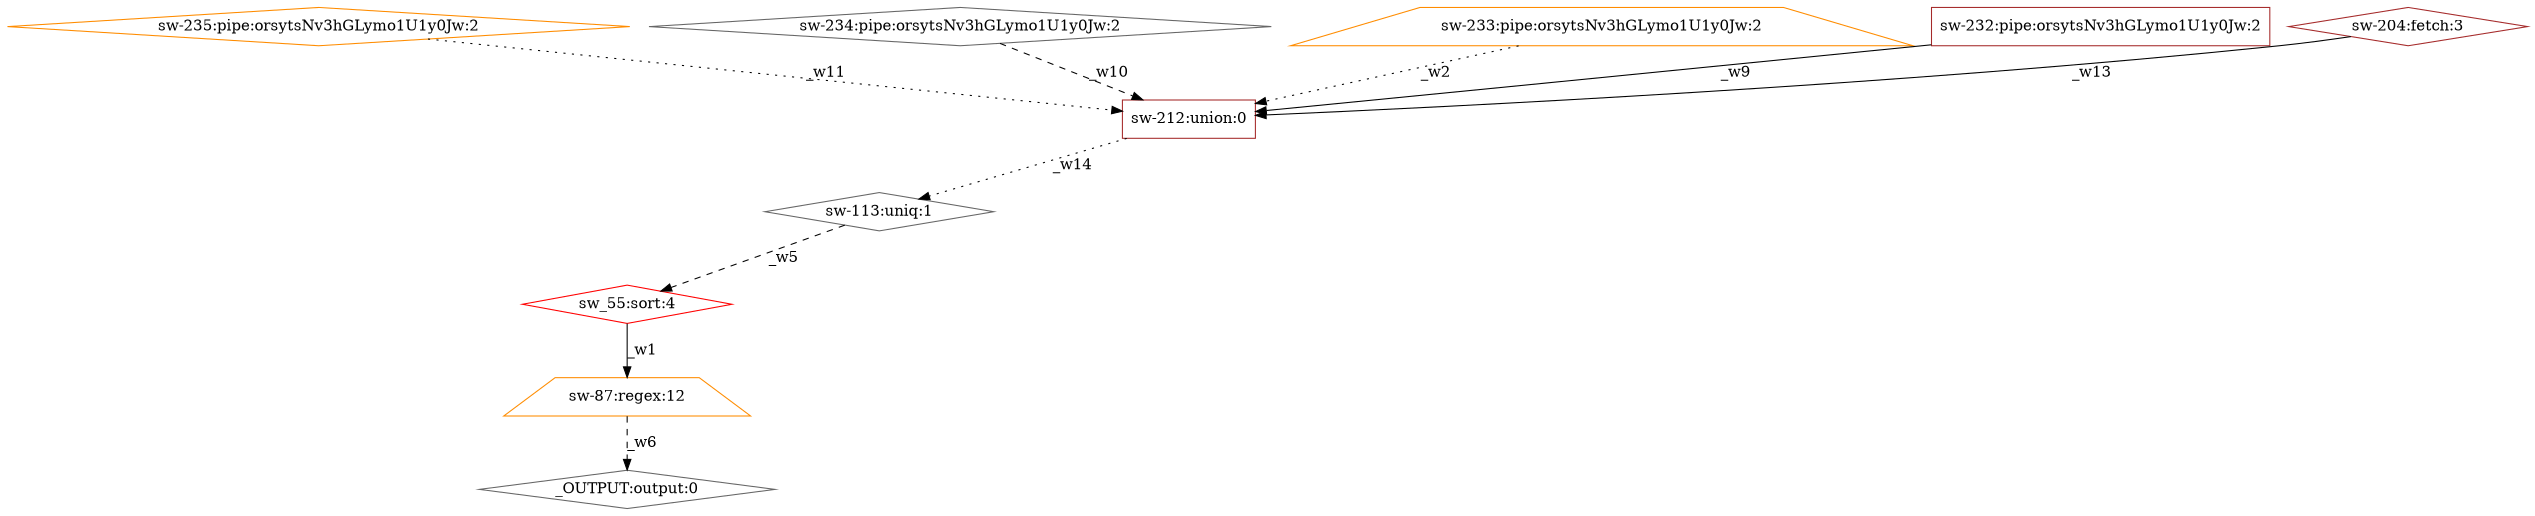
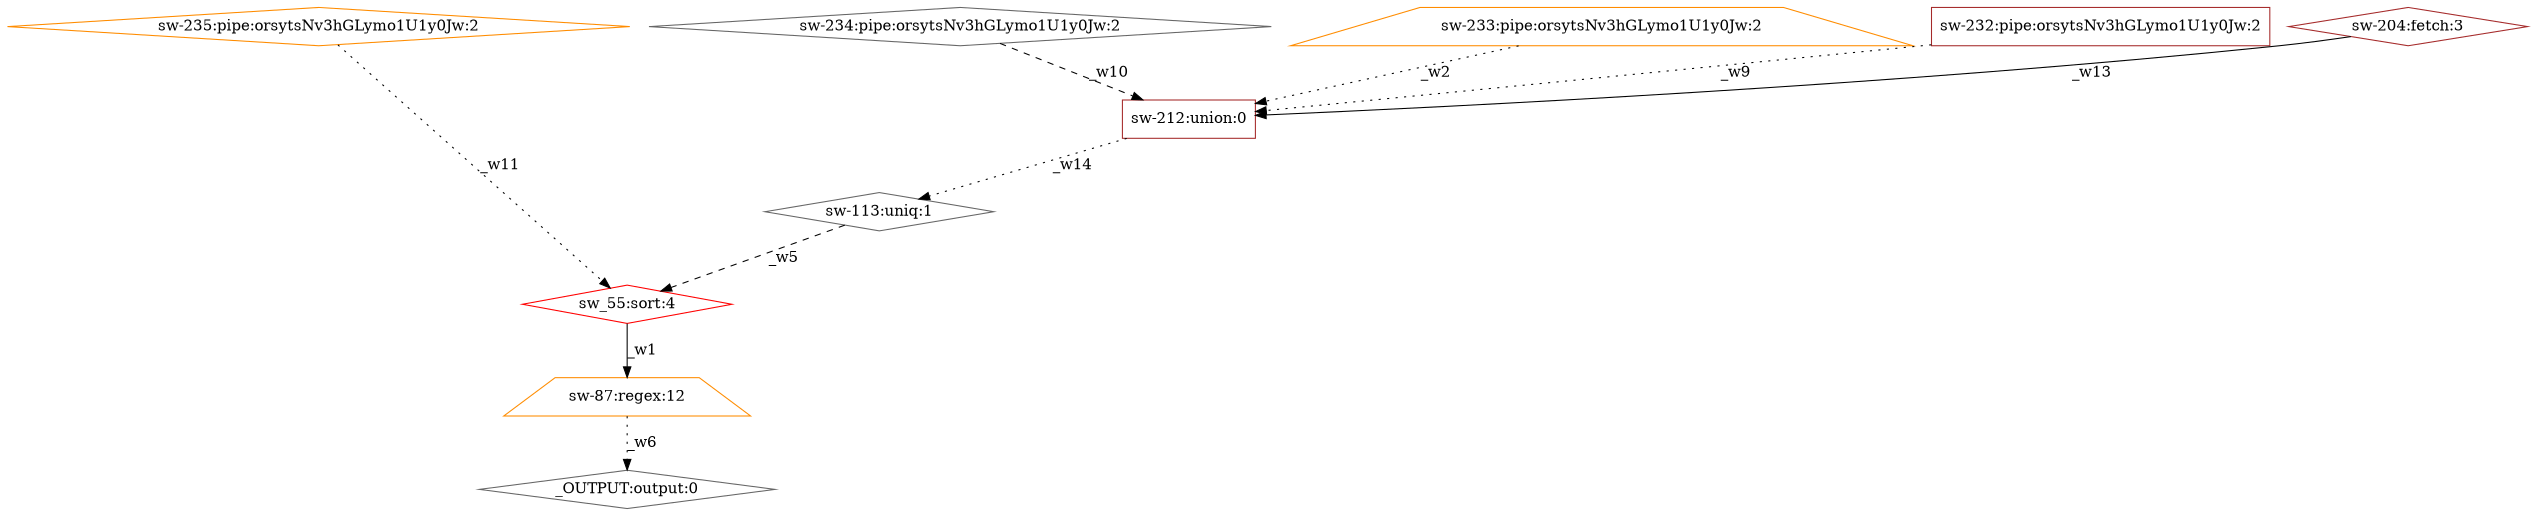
edge "sw-235:pipe:orsytsNv3hGLymo1U1y0Jw:2" -> "sw-212:union:0": now "sw-235:pipe:orsytsNv3hGLymo1U1y0Jw:2" -> "sw_55:sort:4"
edge "sw-232:pipe:orsytsNv3hGLymo1U1y0Jw:2" -> "sw-212:union:0": style solid -> dotted
edge "sw-87:regex:12" -> "_OUTPUT:output:0": style dashed -> dotted
